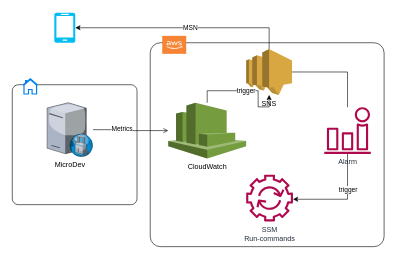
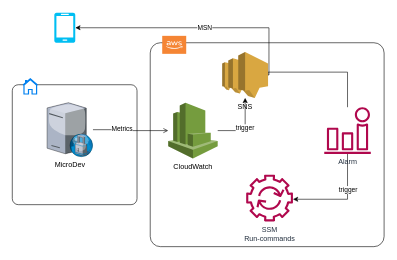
node "SNS": moved (269, 72) -> (245, 75)
node "CloudWatch": size 78x56 -> 50x56
